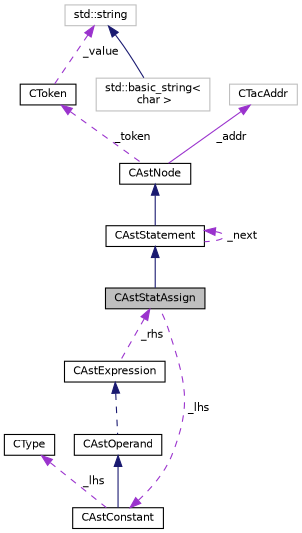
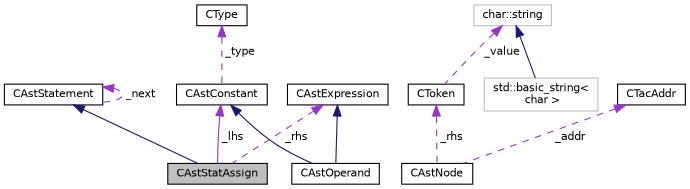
node "std::string": label "std::string" -> "char::string"
node "CTacAddr": color grey75 -> black
edge "CAstNode" -> "CToken": label " _token" -> " _rhs"
edge "CAstNode" -> "CTacAddr": style solid -> dashed
edge "CAstStatement" -> "CAstNode": removed
edge "CAstExpression" -> "CAstStatAssign": reversed
edge "CAstStatAssign" -> "CAstConstant": style dashed -> solid
edge "CAstOperand" -> "CAstExpression": style dashed -> solid
edge "CAstConstant" -> "CType": label " _lhs" -> " _type"
edge "CAstConstant" -> "CAstOperand": reversed
